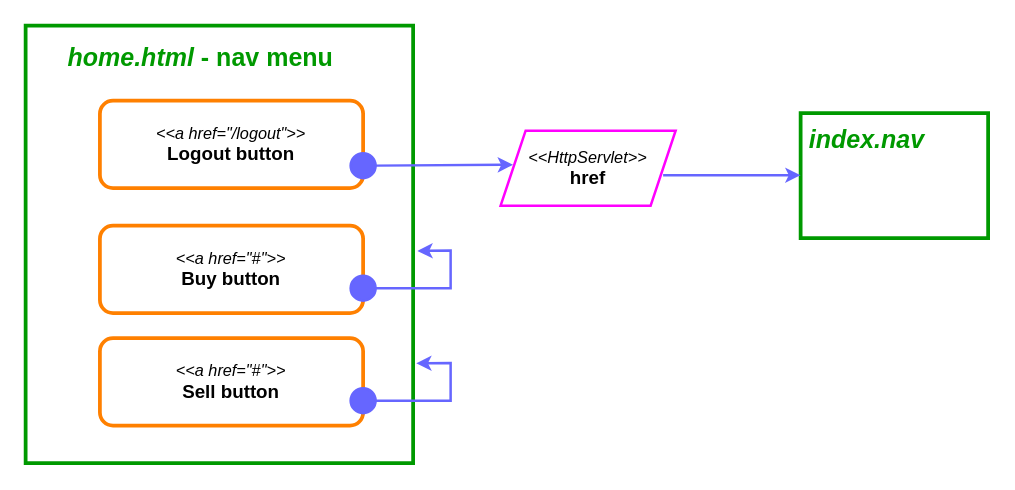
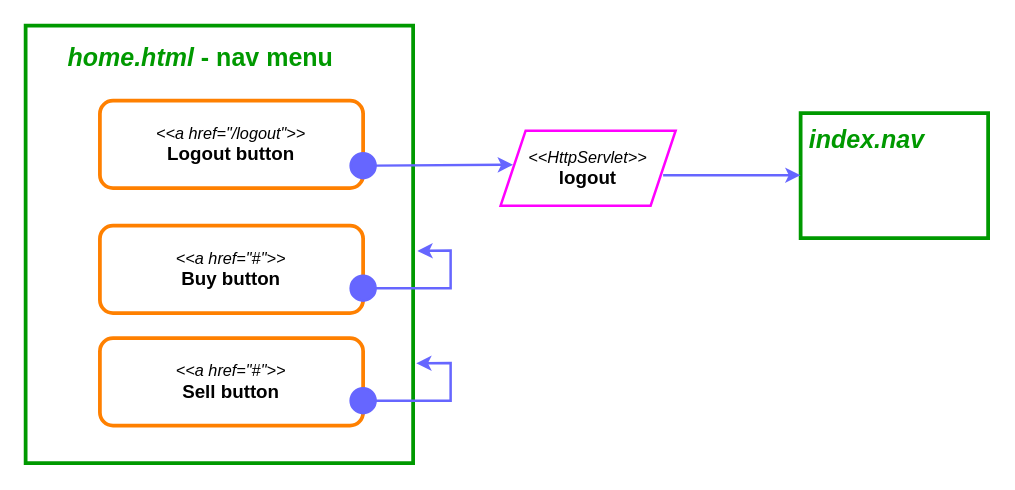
node "<<HttpServlet>> href": label "<<HttpServlet>> href" -> "<<HttpServlet>> logout"
